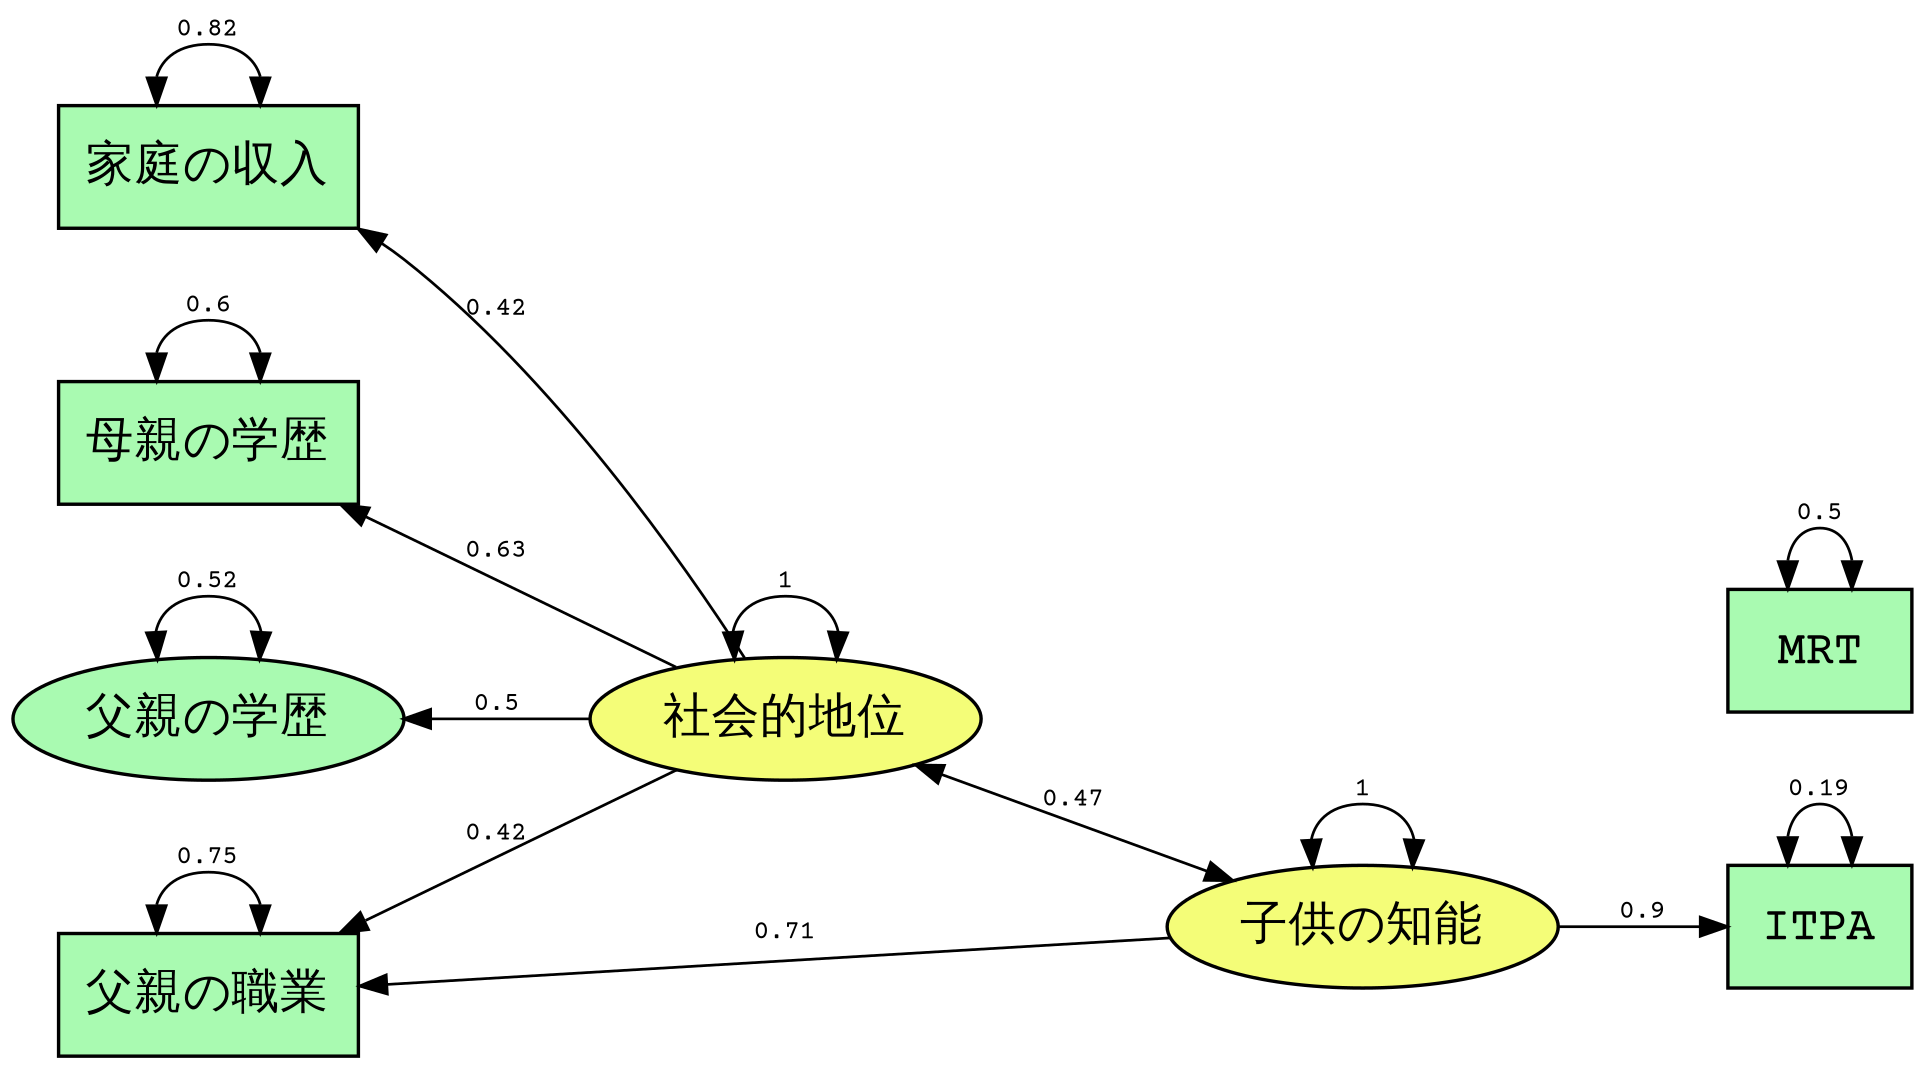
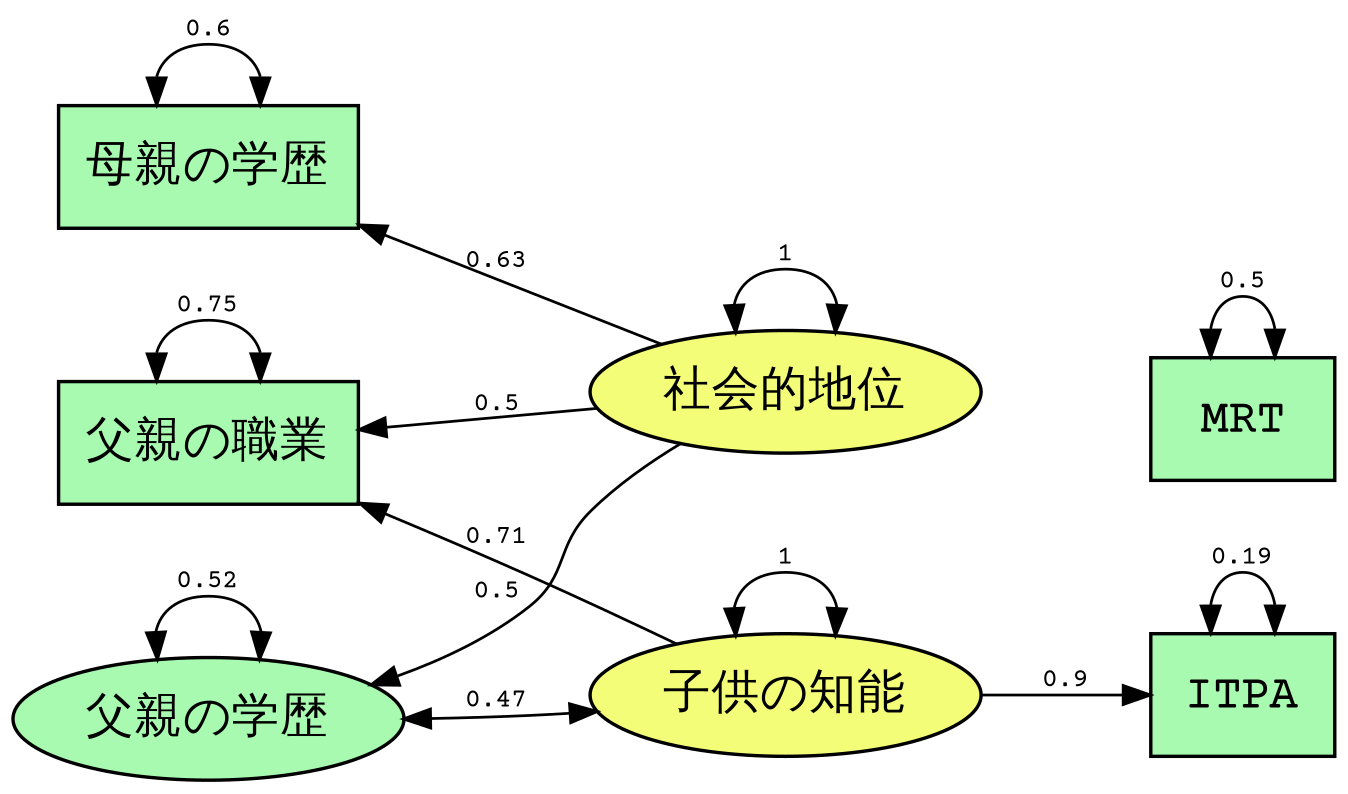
node "家庭の収入": removed
edge "社会的地位" -- "子供の知能": now "父親の学歴" -- "子供の知能"
edge "社会的地位" -> "父親の職業": label "0.42" -> "0.5"
